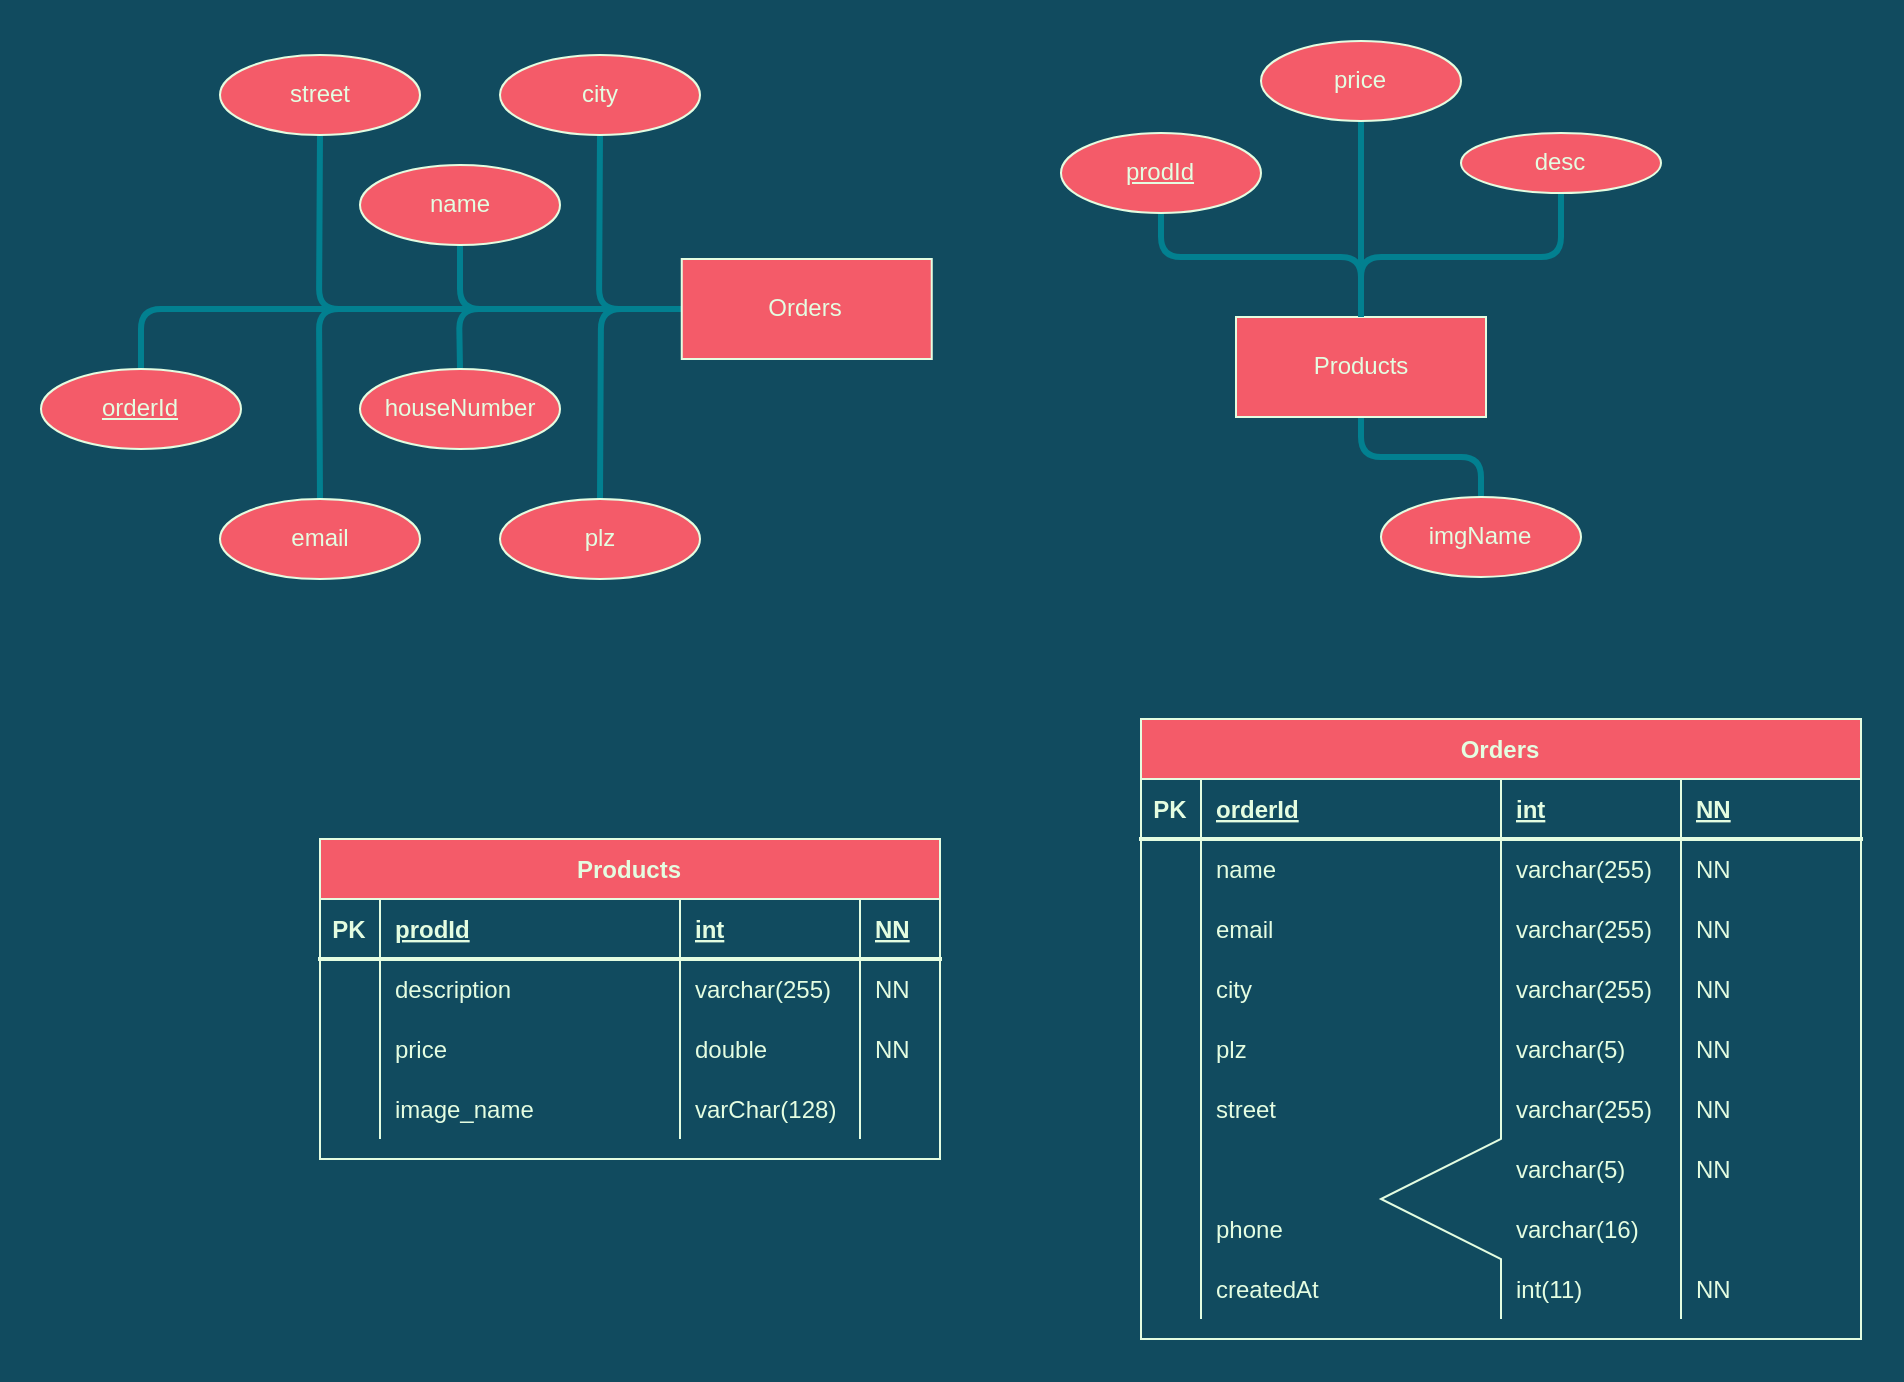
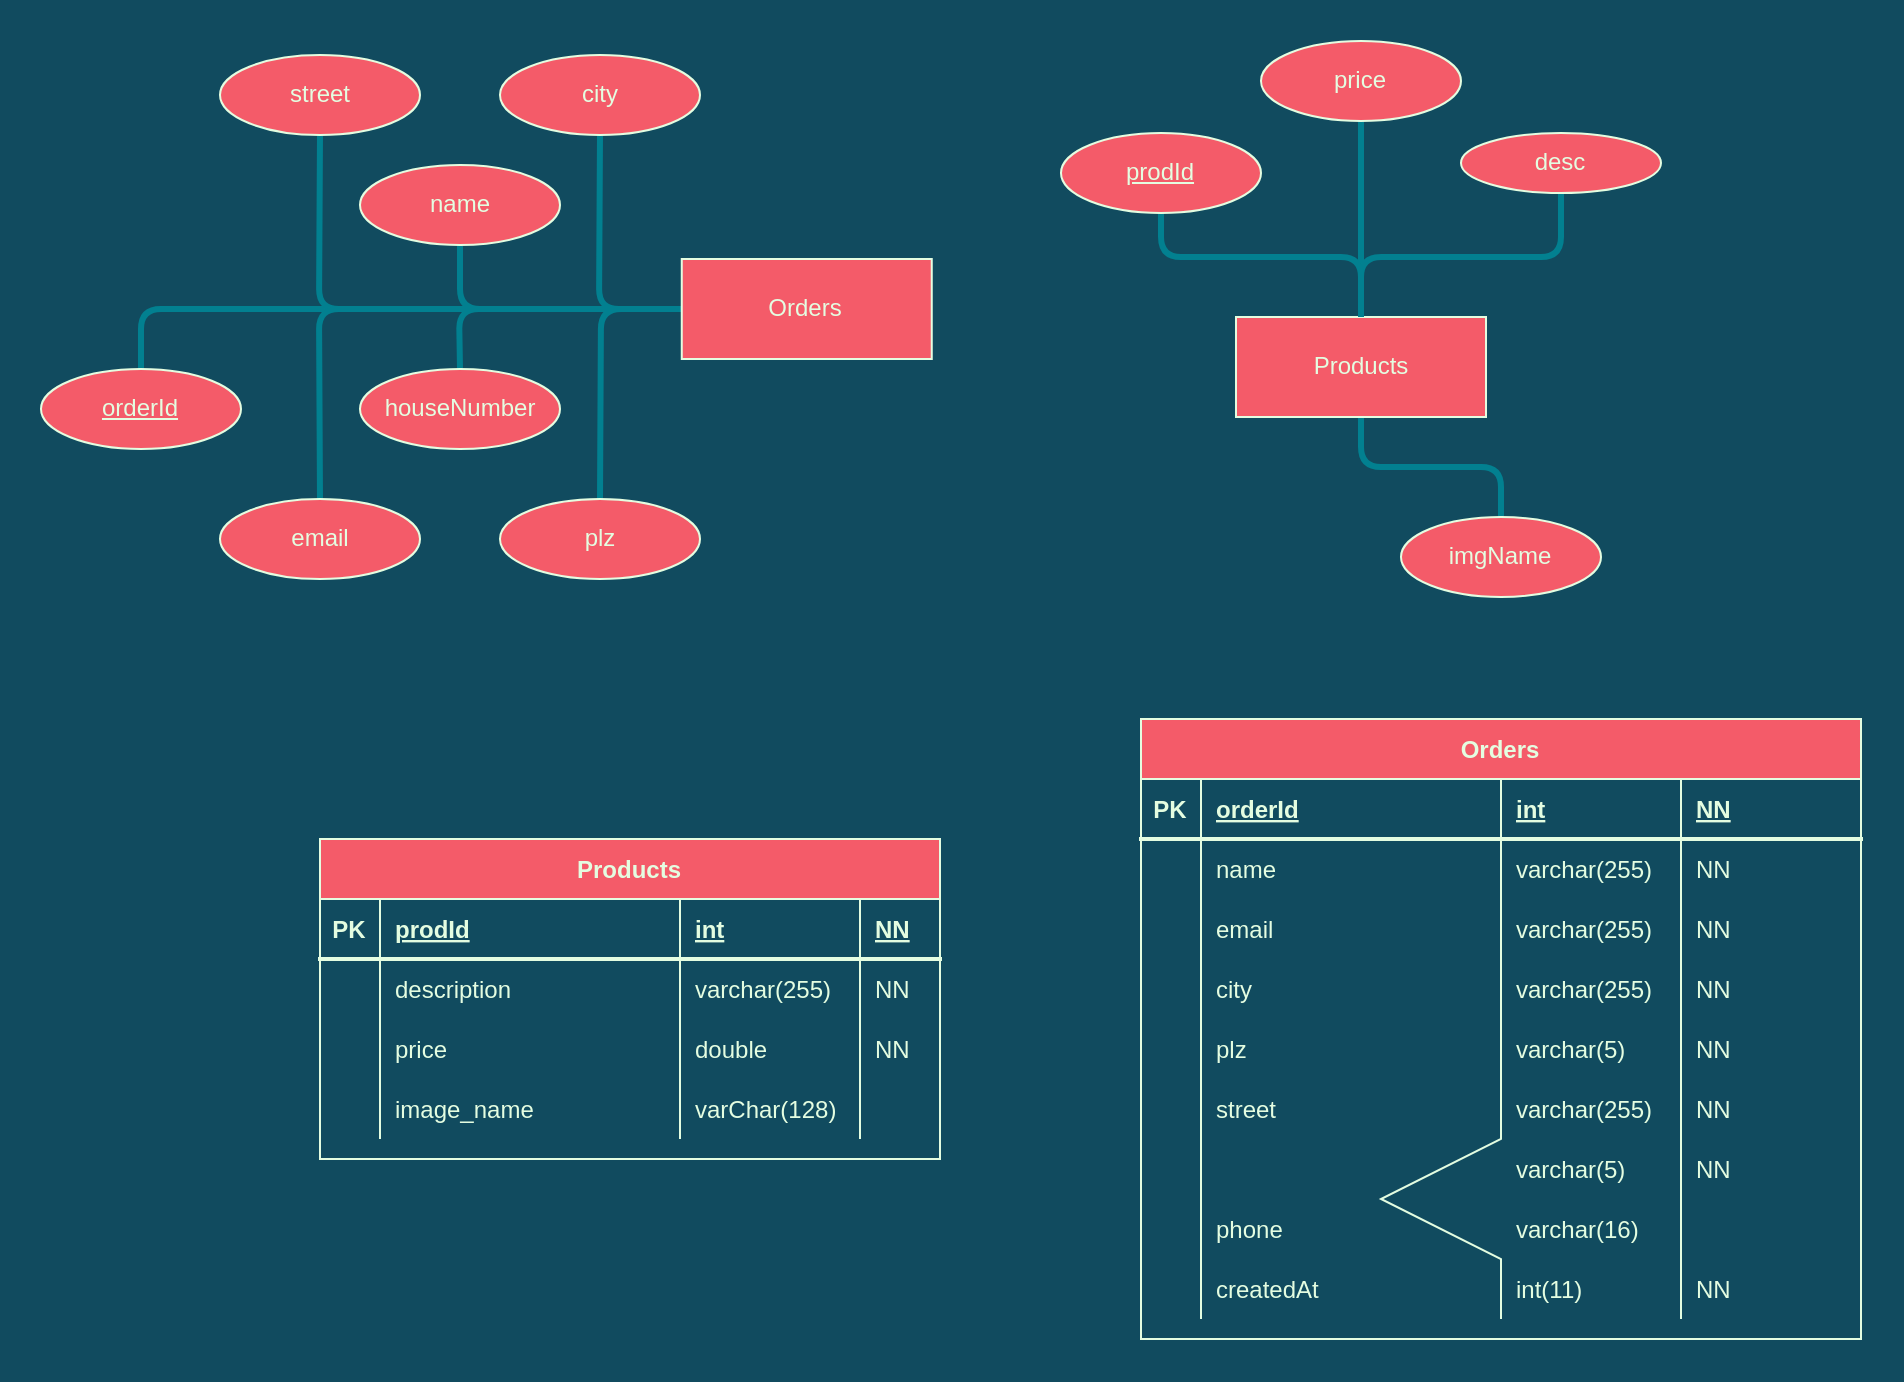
node "imgName": moved (1481, 537) -> (1501, 557)
